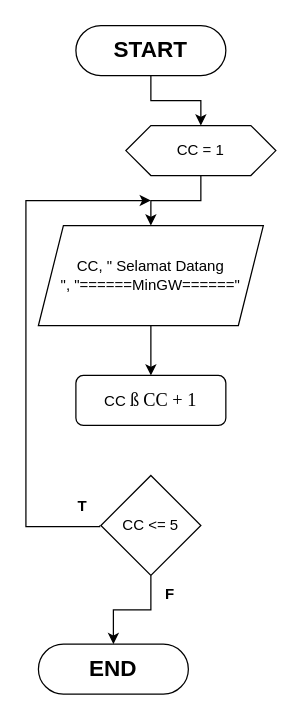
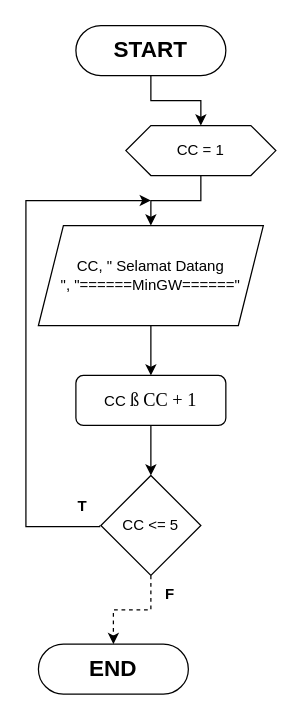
edge "CC ß CC + 1" -> "CC <= 5": added
edge "CC <= 5" -> "END": style solid -> dashed
